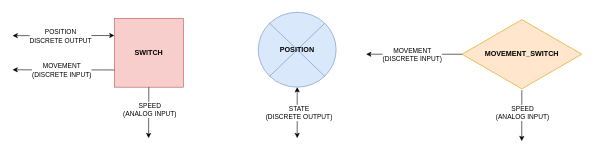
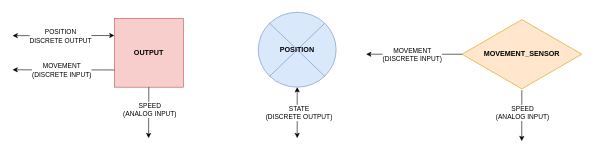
node "SWITCH": label "SWITCH" -> "OUTPUT"
node "MOVEMENT_SWITCH": label "MOVEMENT_SWITCH" -> "MOVEMENT_SENSOR"
